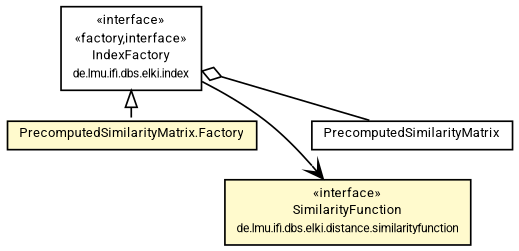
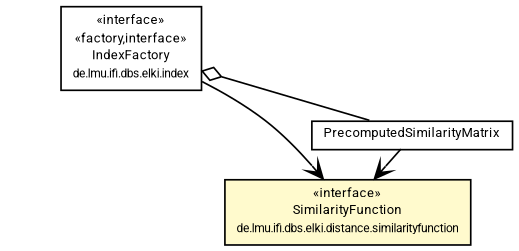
node "PrecomputedSimilarityMatrix.Factory": removed
edge "PrecomputedSimilarityMatrix" -> "SimilarityFunction": added
